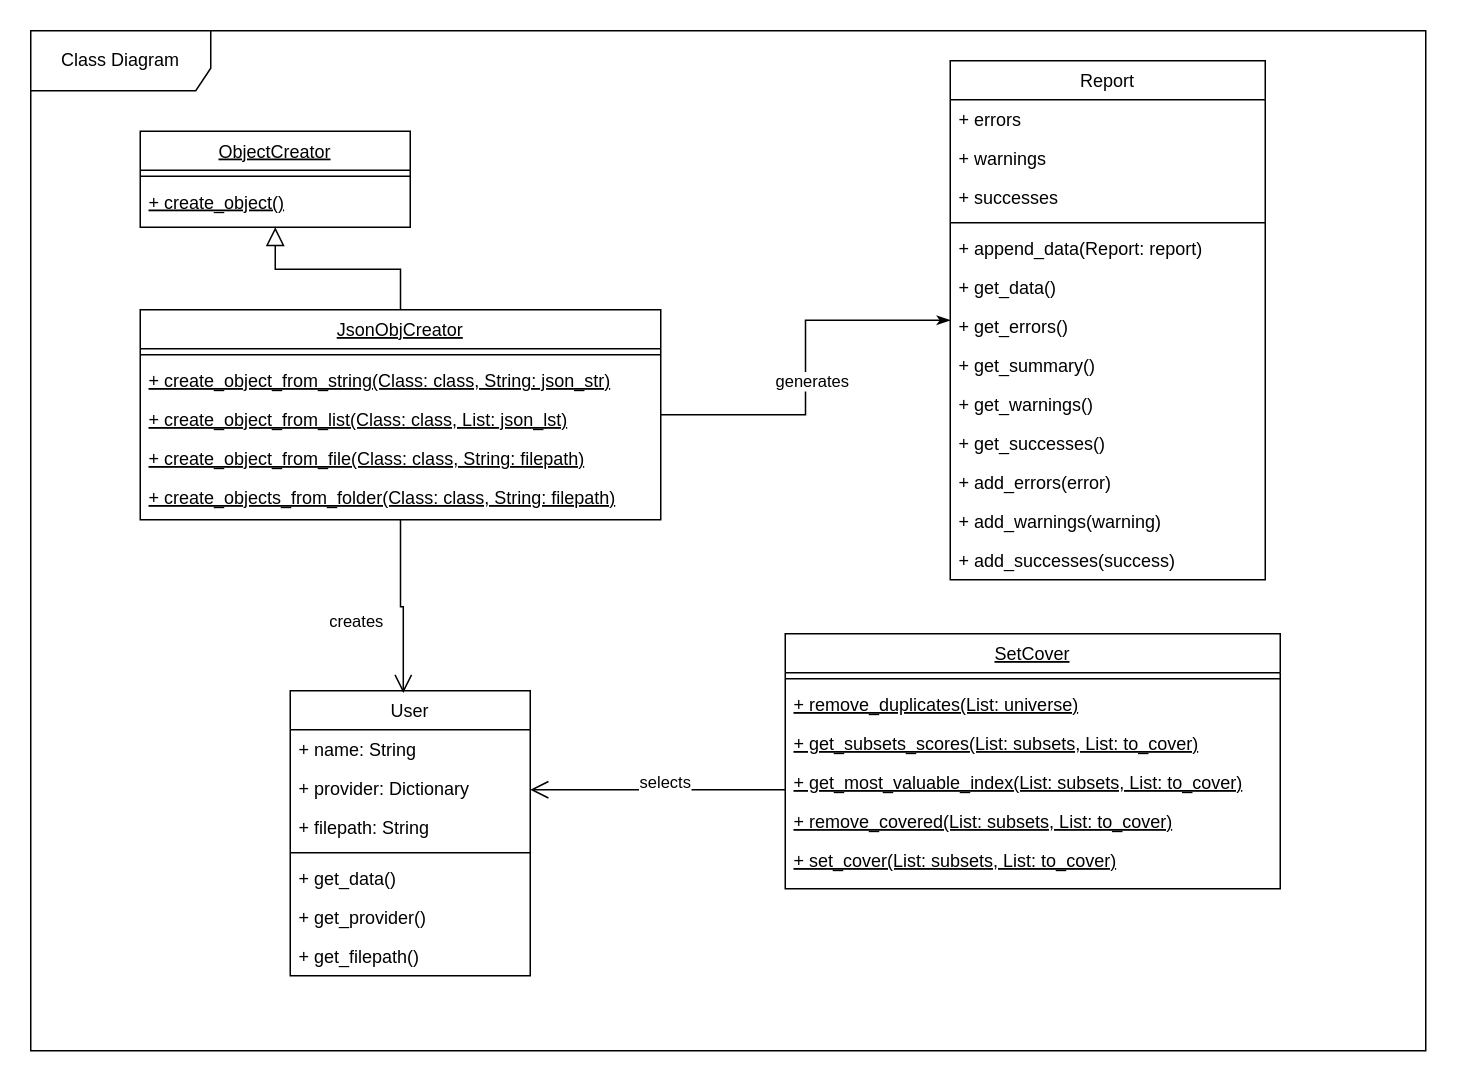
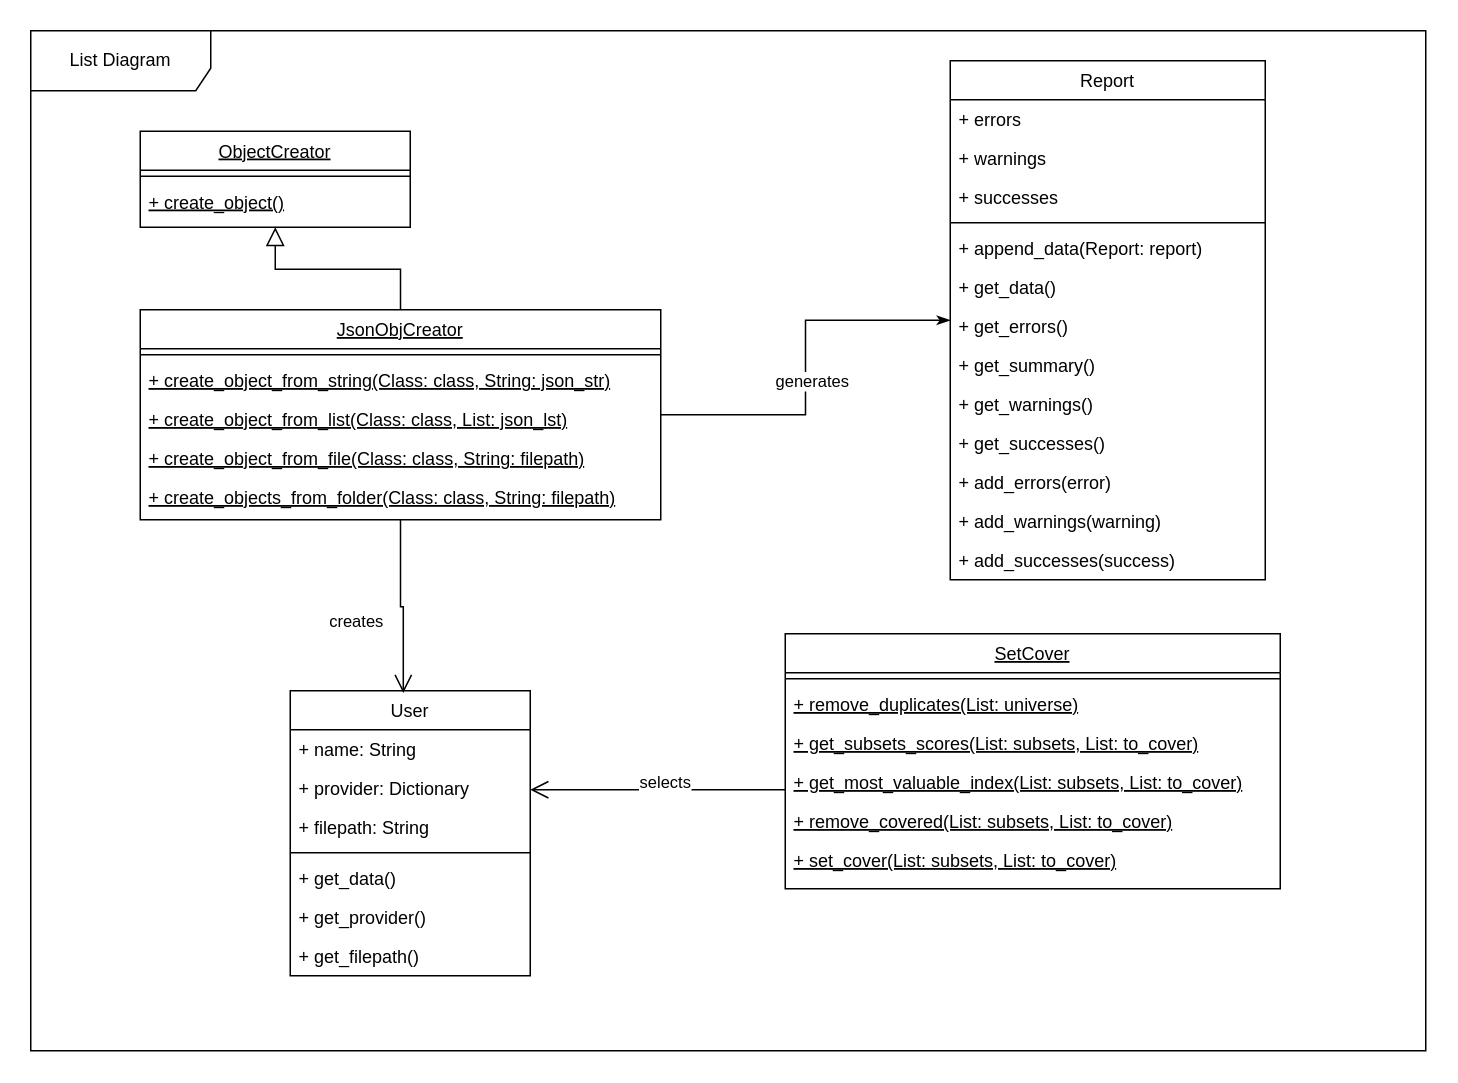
node "Class Diagram": label "Class Diagram" -> "List Diagram"
